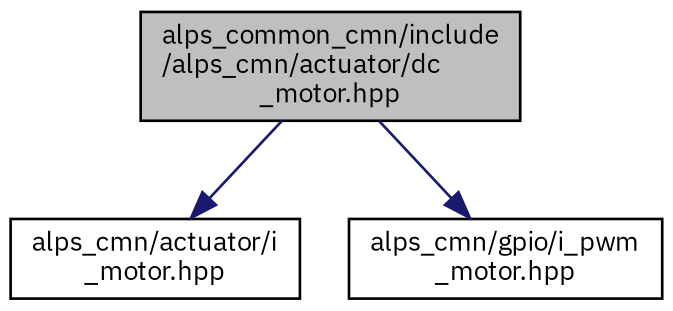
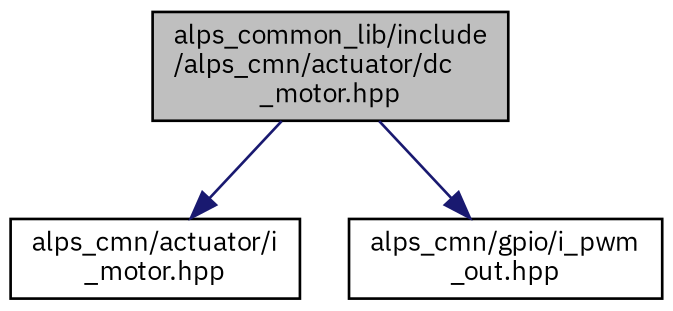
node "alps_common_cmn/include /alps_cmn/actuator/dc _motor.hpp": label "alps_common_cmn/include /alps_cmn/actuator/dc _motor.hpp" -> "alps_common_lib/include /alps_cmn/actuator/dc _motor.hpp"
node "alps_cmn/gpio/i_pwm _motor.hpp": label "alps_cmn/gpio/i_pwm _motor.hpp" -> "alps_cmn/gpio/i_pwm _out.hpp"
